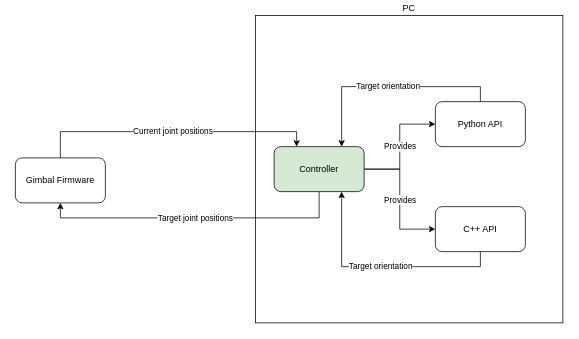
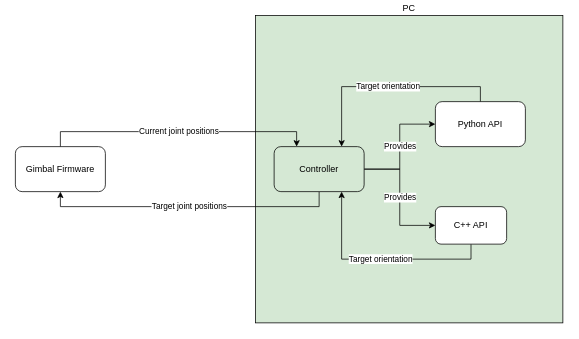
node "PC": fillcolor #ffffff -> #d5e8d4
node "Gimbal Firmware": moved (60, 180) -> (60, 169)
node "C++ API": size 90x45 -> 71x38
